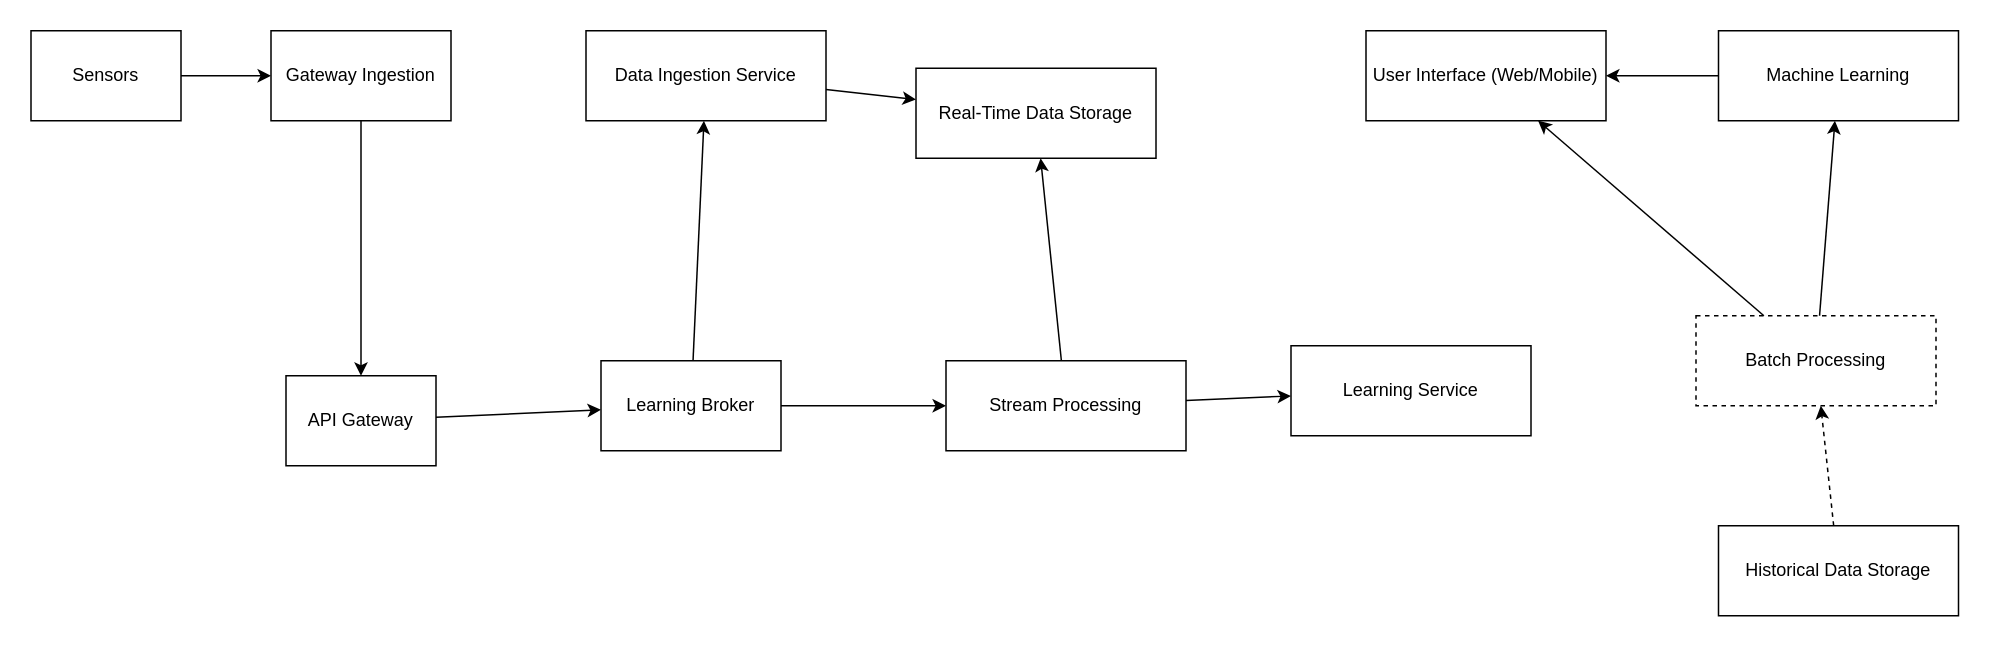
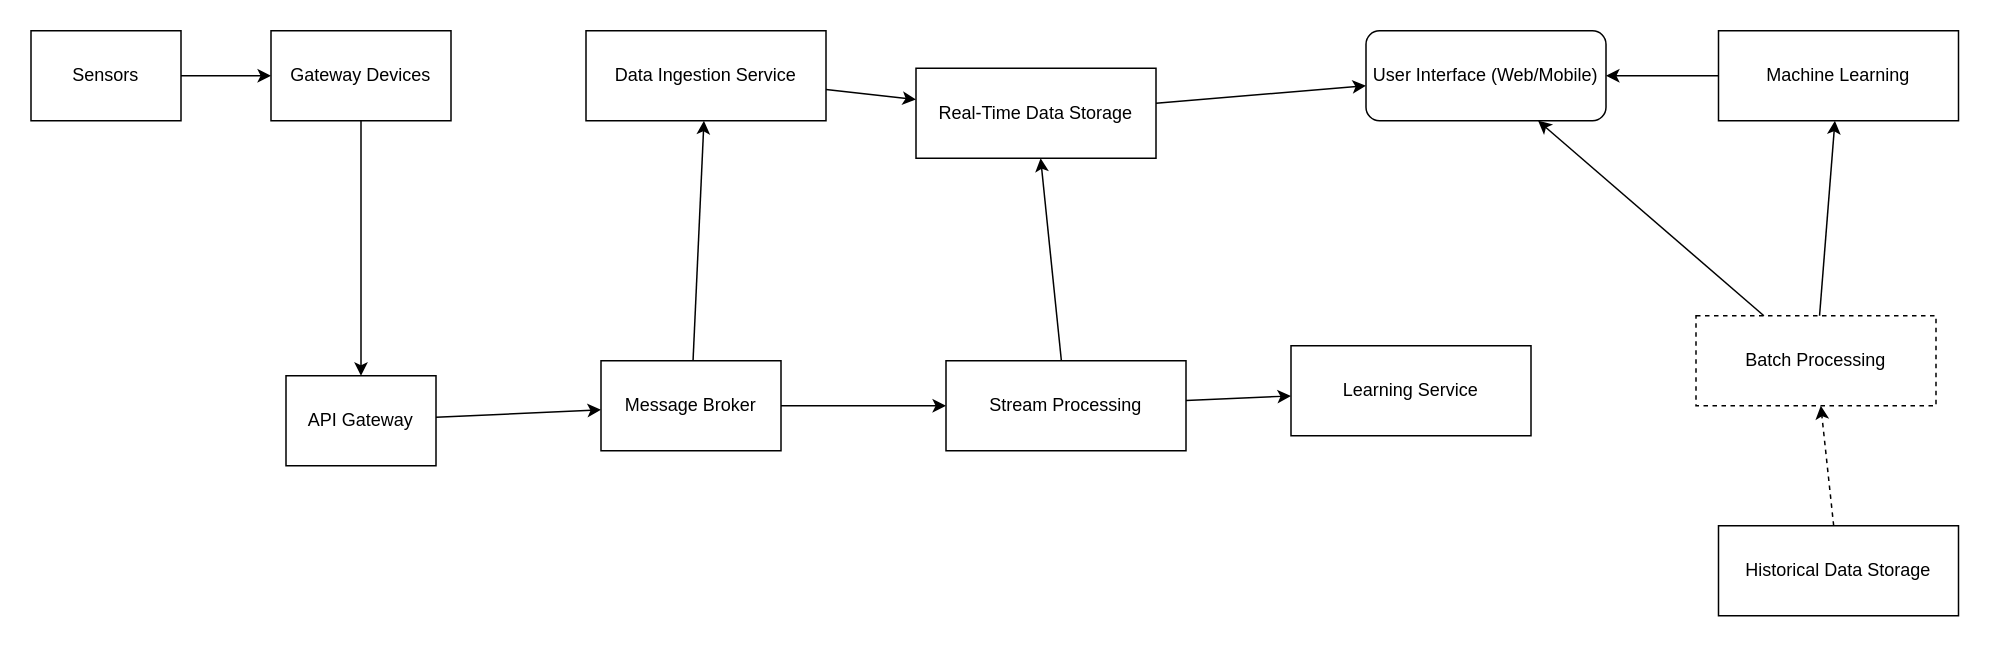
node "Gateway Ingestion": label "Gateway Ingestion" -> "Gateway Devices"
node "User Interface (Web/Mobile)": shape rectangle -> rounded rectangle
edge "Real-Time Data Storage" -> "User Interface (Web/Mobile)": added
node "Learning Broker": label "Learning Broker" -> "Message Broker"
